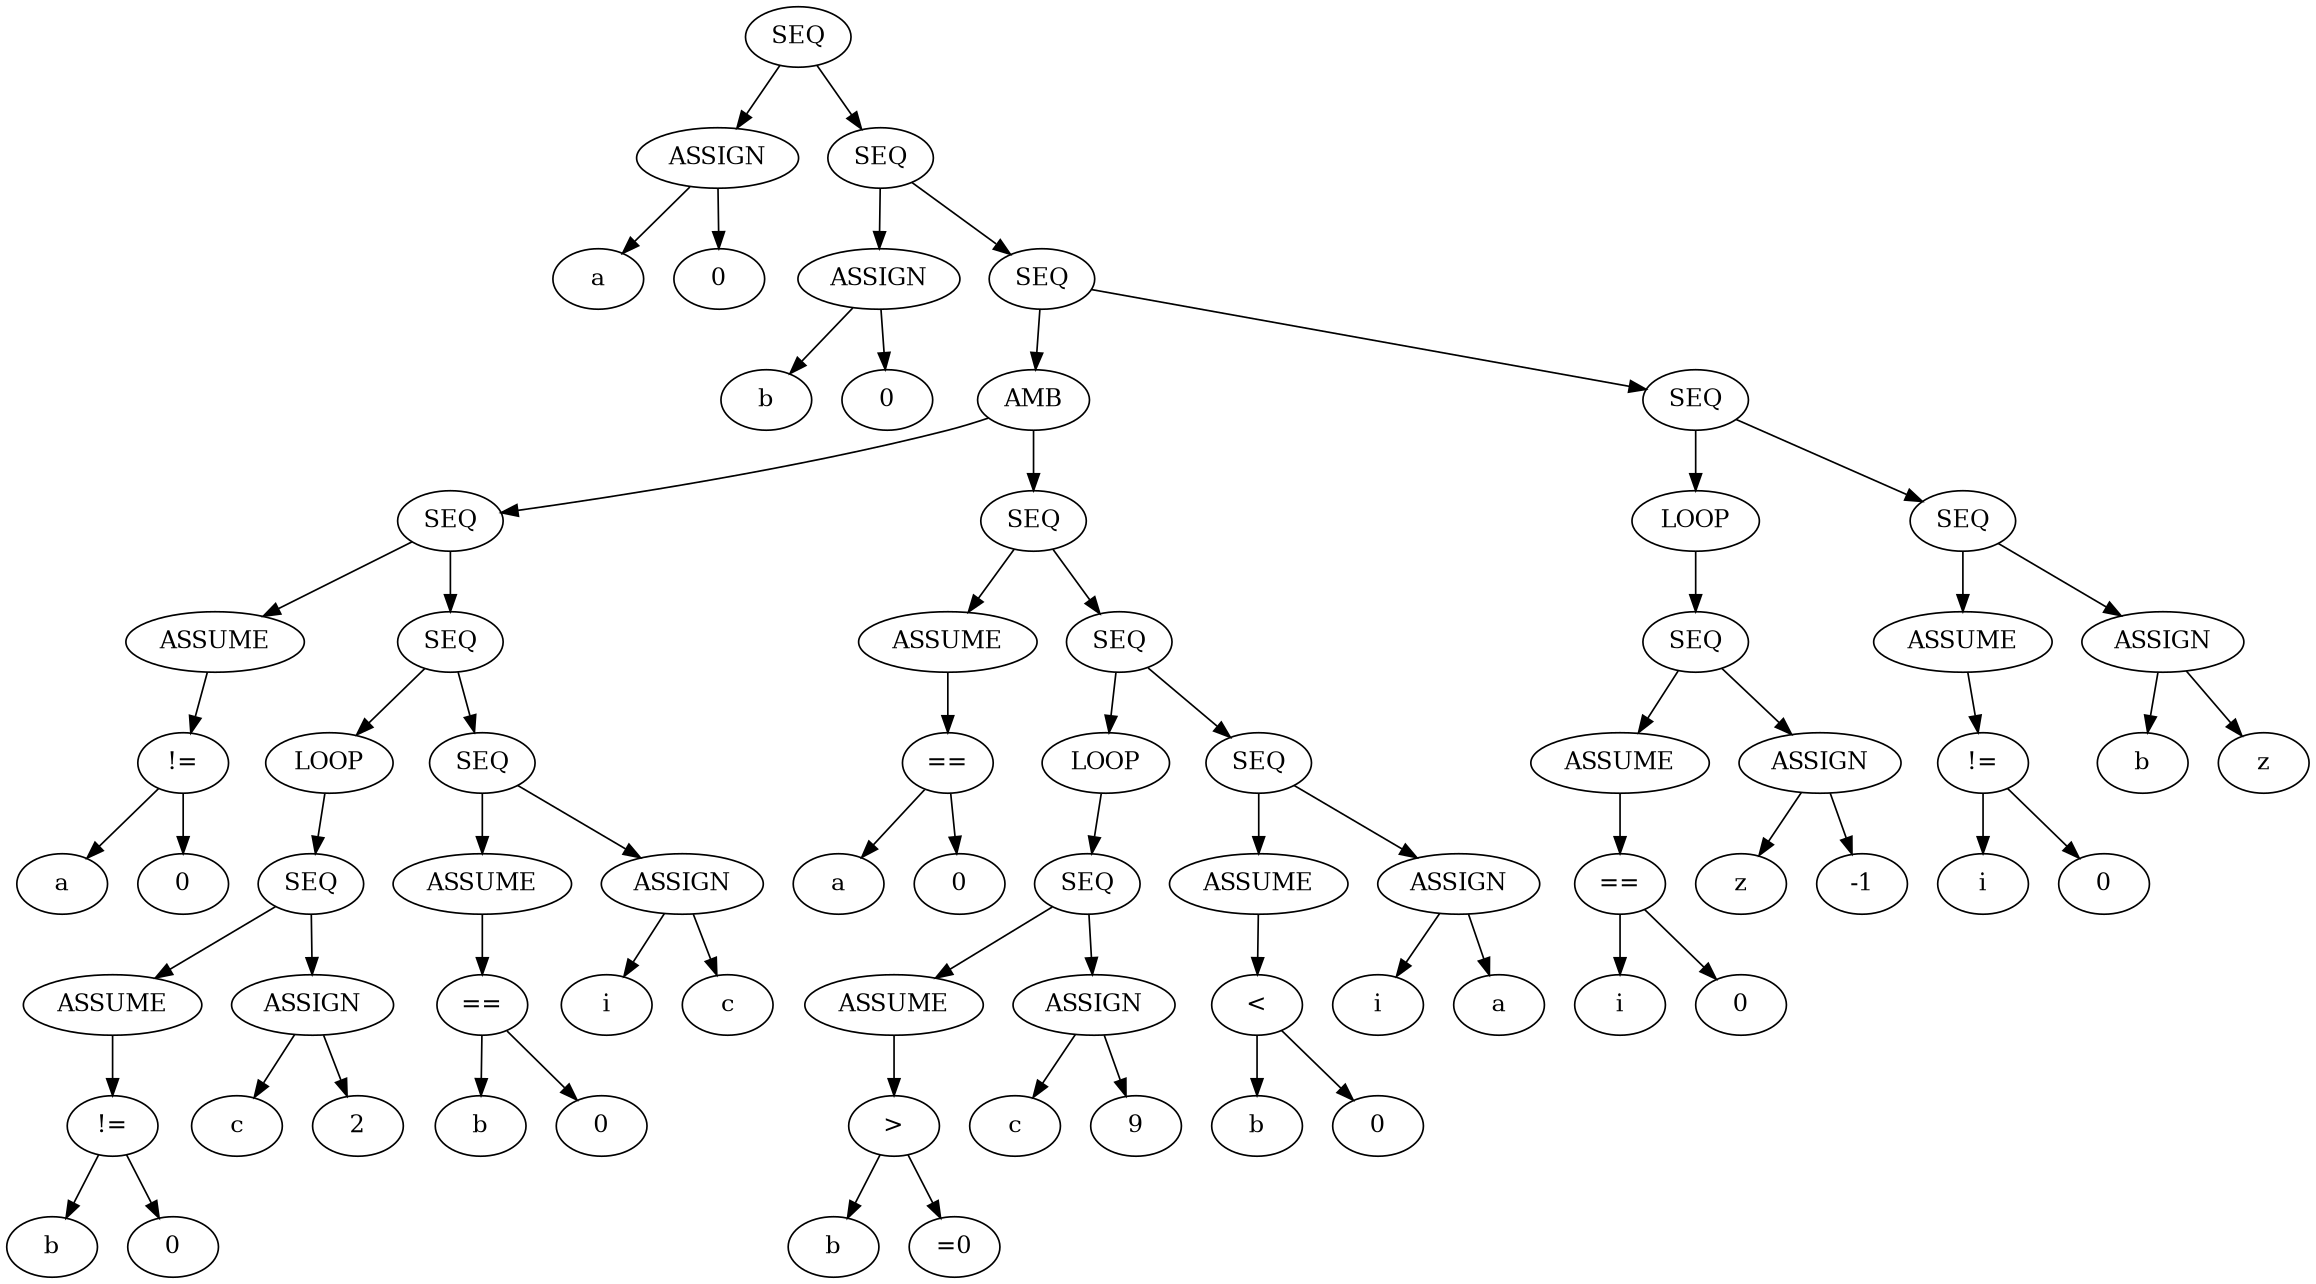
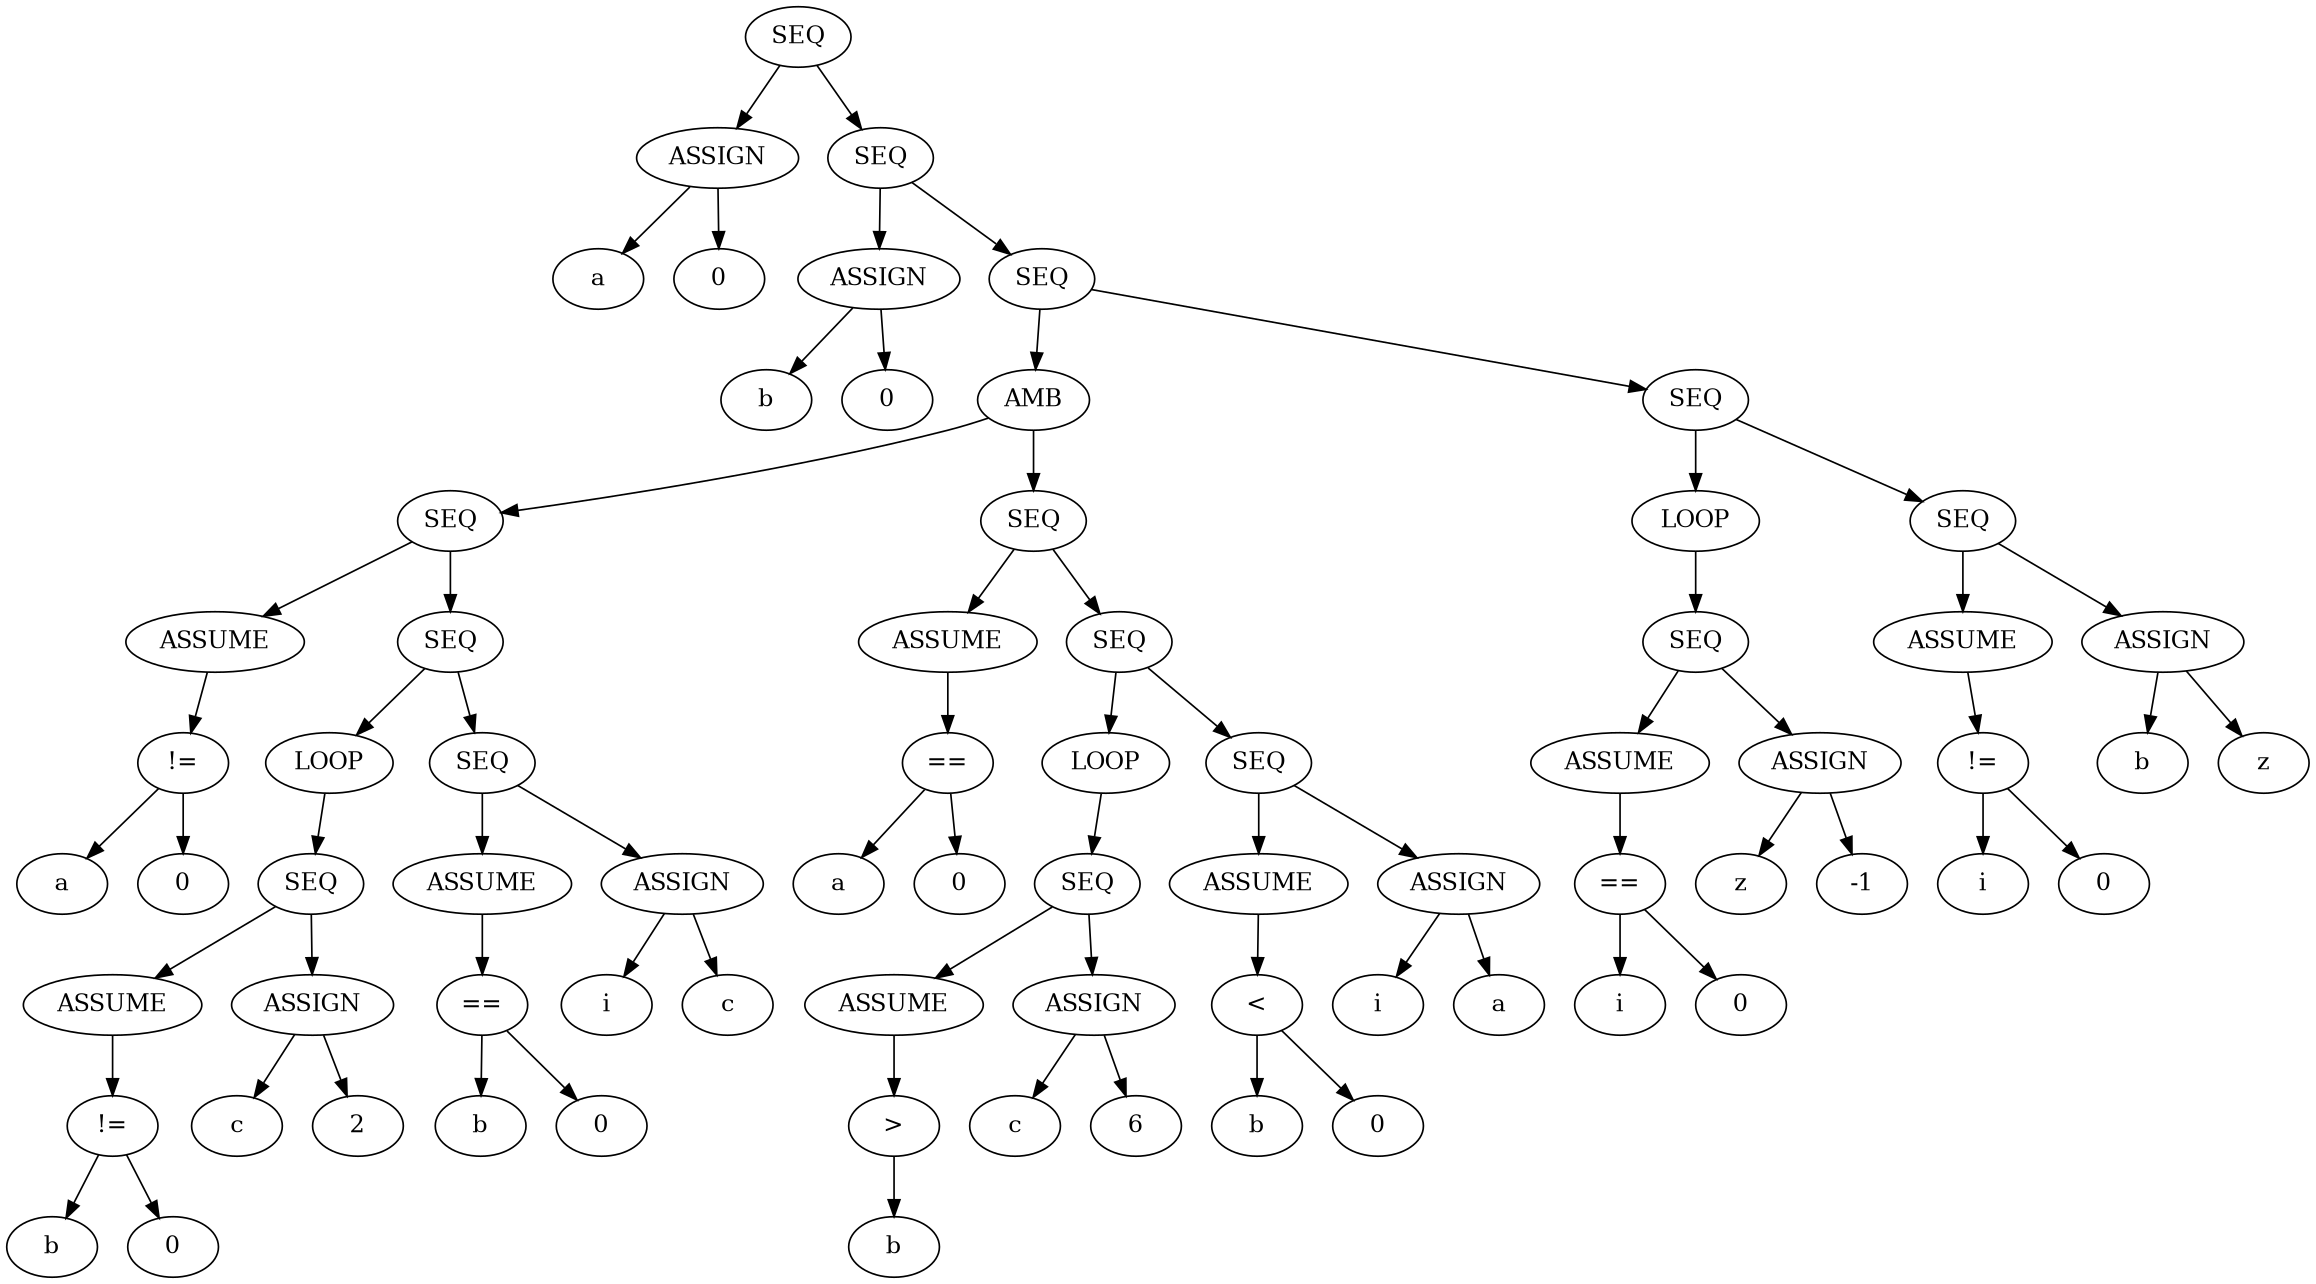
node "9": label "9" -> "6"
node "=0": removed
